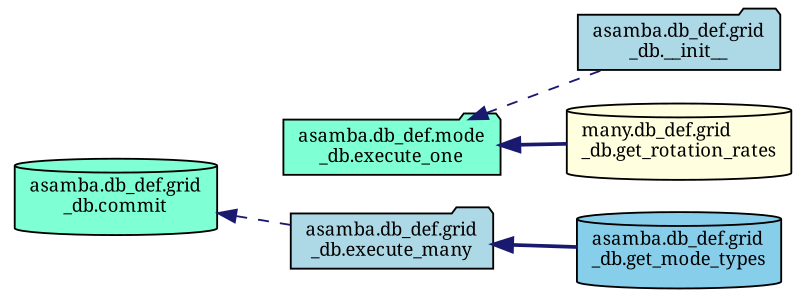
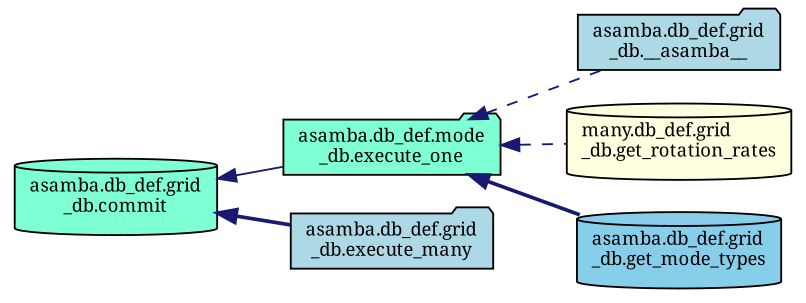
node "asamba.db_def.grid _db.__init__": label "asamba.db_def.grid _db.__init__" -> "asamba.db_def.grid _db.__asamba__"
edge "many.db_def.grid _db.get_rotation_rates" -> "asamba.db_def.mode _db.execute_one": style bold -> dashed
edge "asamba.db_def.mode _db.execute_one" -> "asamba.db_def.grid _db.commit": added
edge "asamba.db_def.grid _db.execute_many" -> "asamba.db_def.grid _db.commit": style dashed -> bold
edge "asamba.db_def.grid _db.get_mode_types" -> "asamba.db_def.grid _db.execute_many": now "asamba.db_def.grid _db.get_mode_types" -> "asamba.db_def.mode _db.execute_one"
